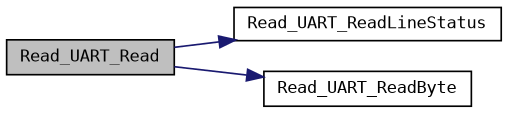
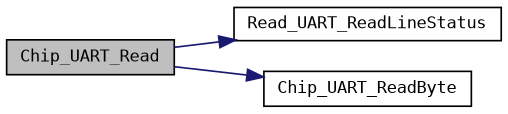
node "Read_UART_Read": label "Read_UART_Read" -> "Chip_UART_Read"
node "Read_UART_ReadByte": label "Read_UART_ReadByte" -> "Chip_UART_ReadByte"
